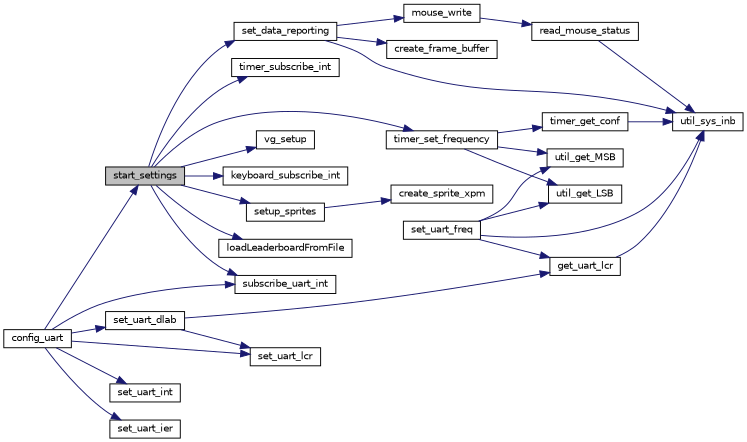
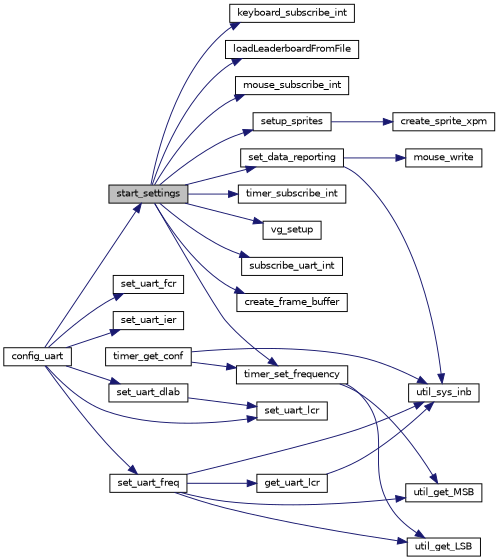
node "read_mouse_status": removed
edge "set_data_reporting" -> "create_frame_buffer": now "start_settings" -> "create_frame_buffer"
node "mouse_subscribe_int": added
edge "timer_set_frequency" -> "timer_get_conf": reversed
edge "config_uart" -> "subscribe_uart_int": now "config_uart" -> "set_uart_freq"
edge "set_uart_dlab" -> "get_uart_lcr": removed
node "set_uart_int": label "set_uart_int" -> "set_uart_fcr"
